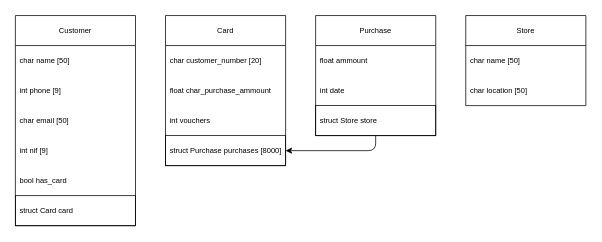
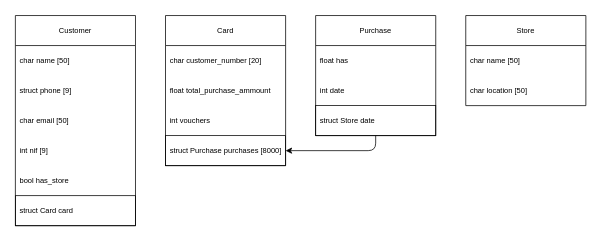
node "float ammount": label "float ammount" -> "float has"
node "int phone [9]": label "int phone [9]" -> "struct phone [9]"
node "float char_purchase_ammount": label "float char_purchase_ammount" -> "float total_purchase_ammount"
node "struct Store store": label "struct Store store" -> "struct Store date"
node "bool has_card": label "bool has_card" -> "bool has_store"
